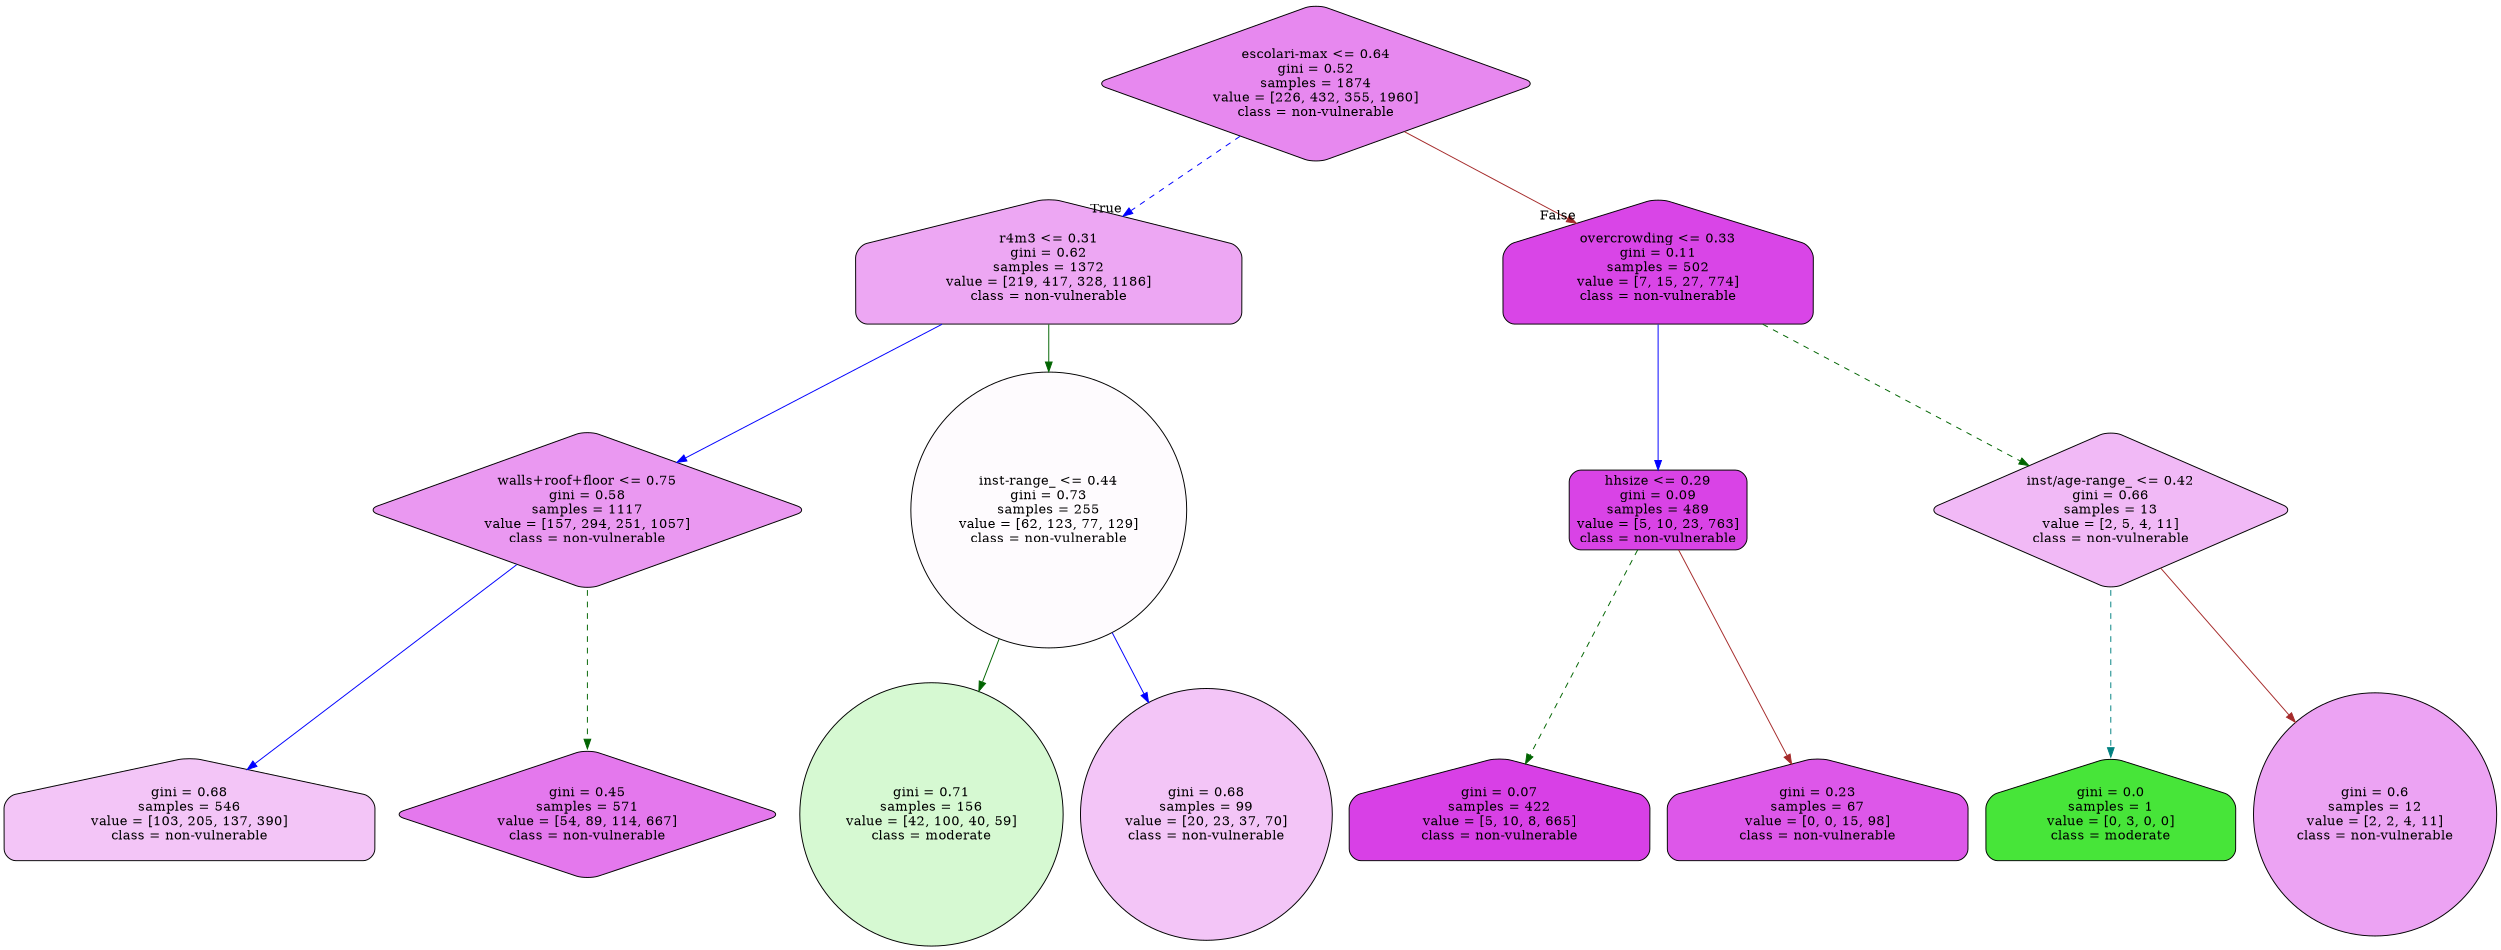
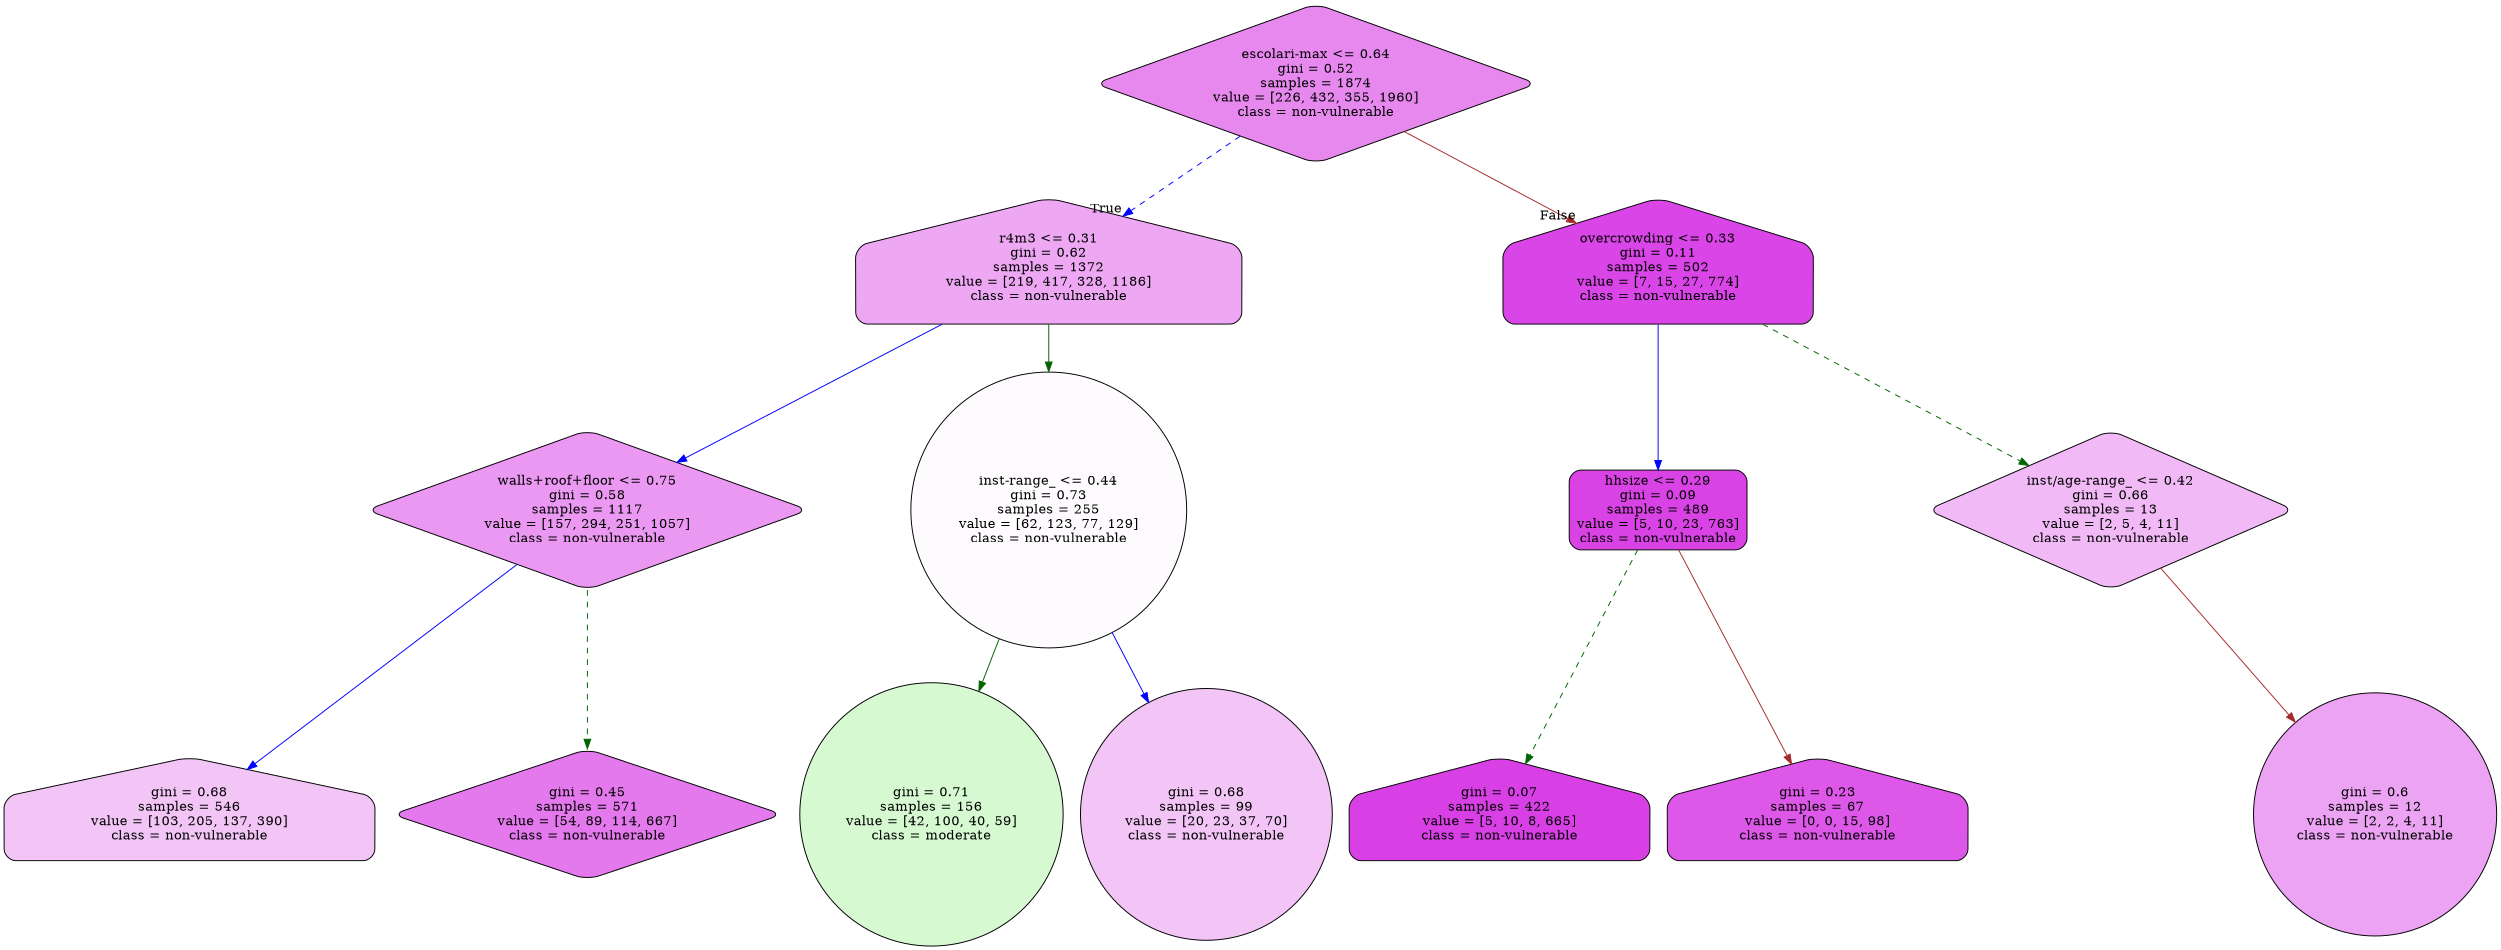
node "gini = 0.0 samples = 1 value = [0, 3, 0, 0] class = moderate": removed
